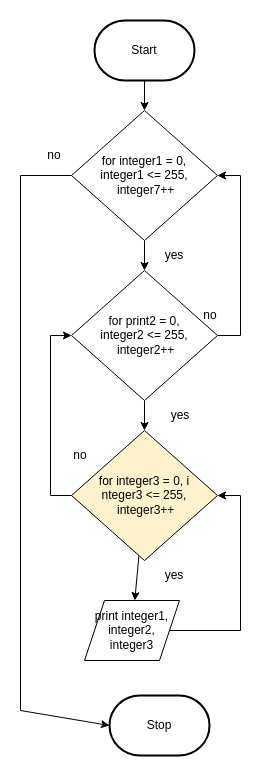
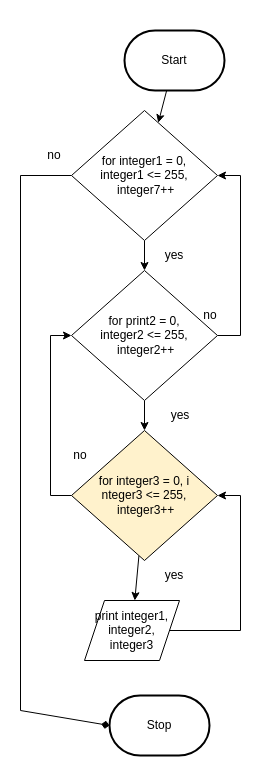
node "Start": moved (145, 51) -> (175, 61)
edge "for integer1 = 0, integer1 <= 255, integer7++" -> "Stop": arrowhead classic -> diamond
